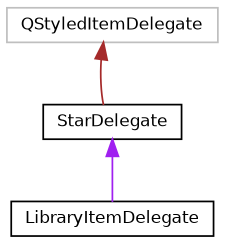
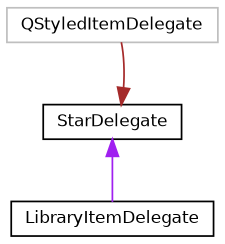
edge "StarDelegate" -> "QStyledItemDelegate": reversed
